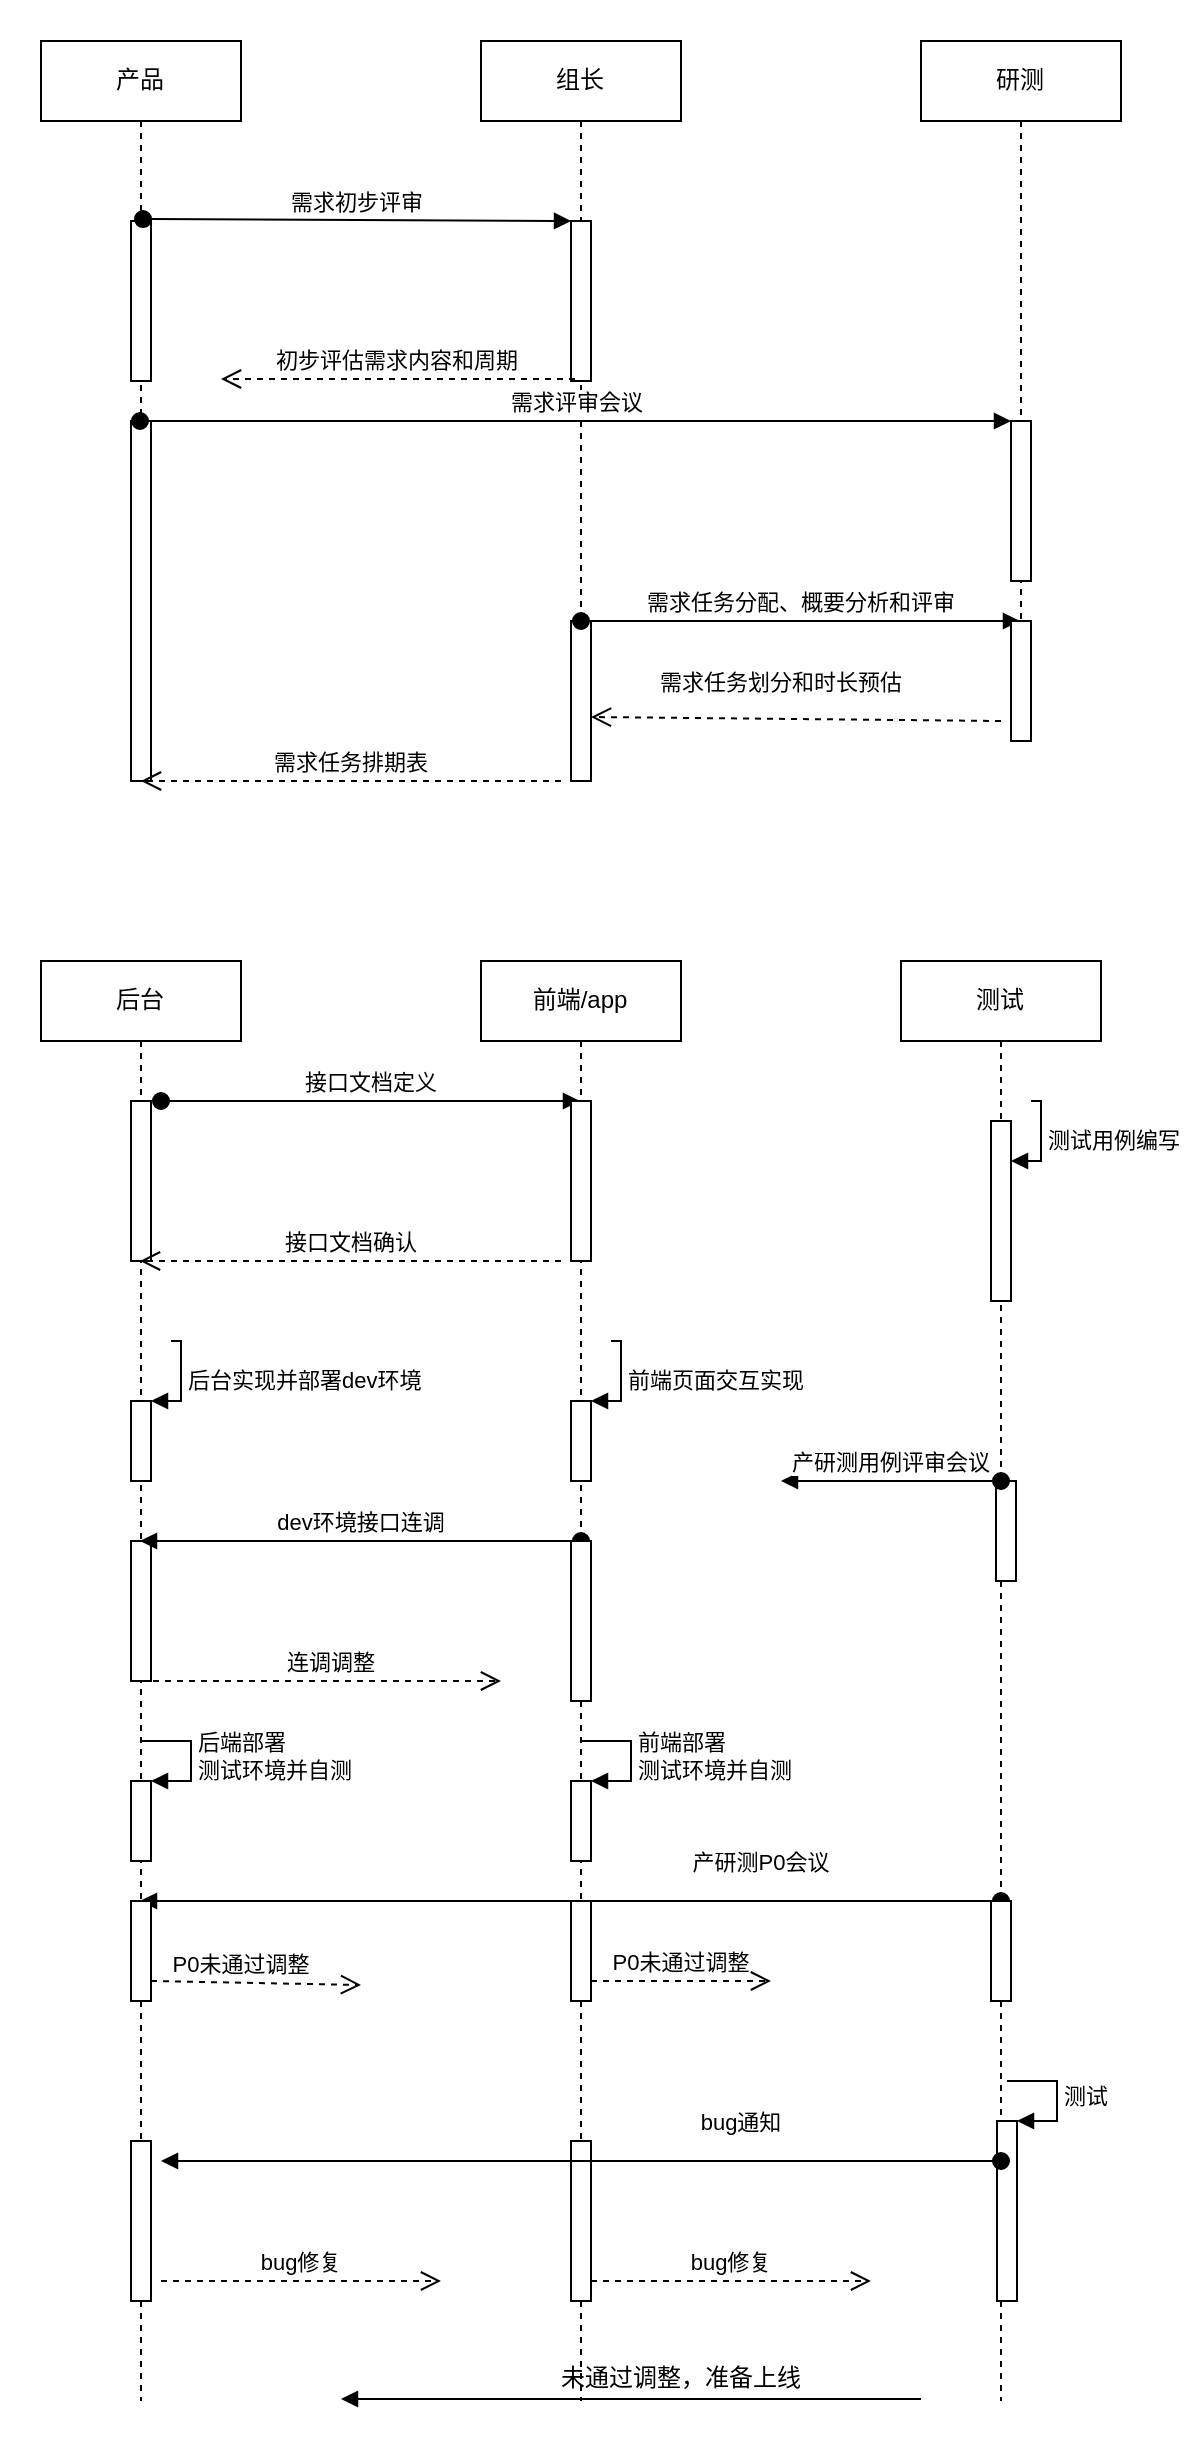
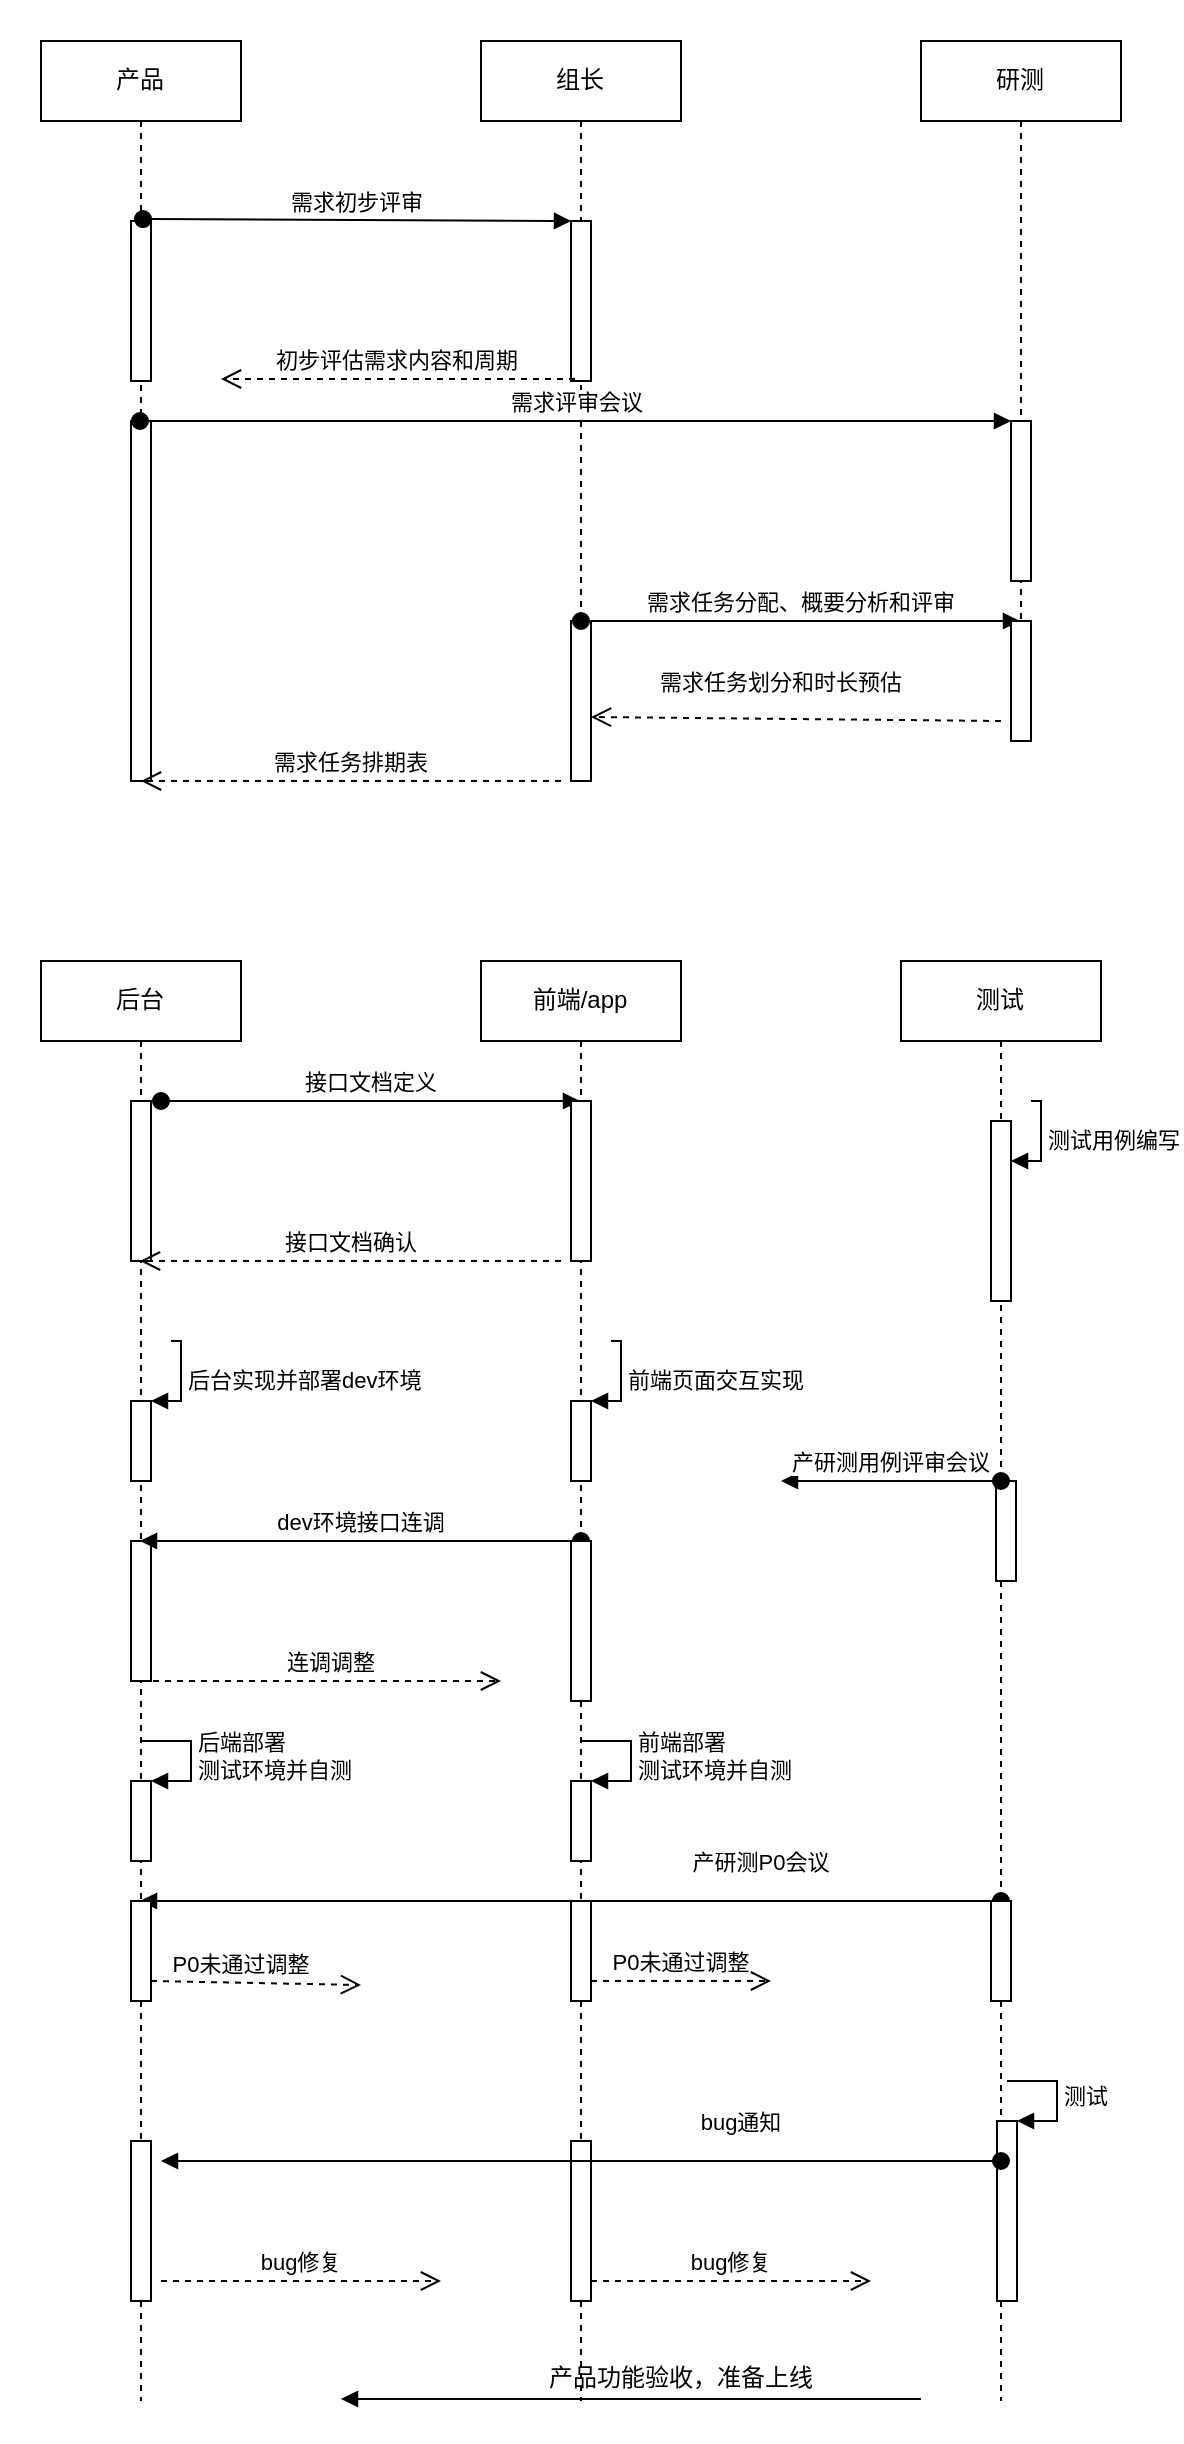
node "未通过调整，准备上线": label "未通过调整，准备上线" -> "产品功能验收，准备上线"
